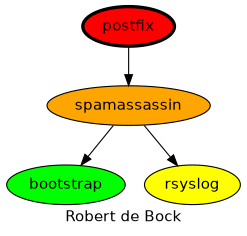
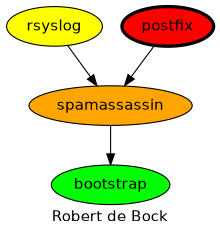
edge "spamassassin" -> "rsyslog": reversed
